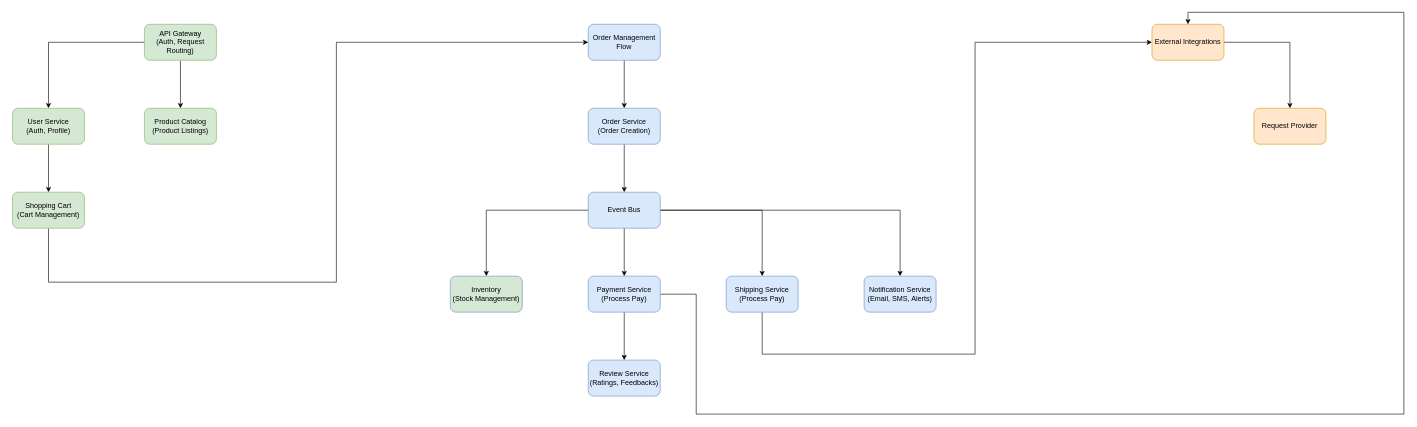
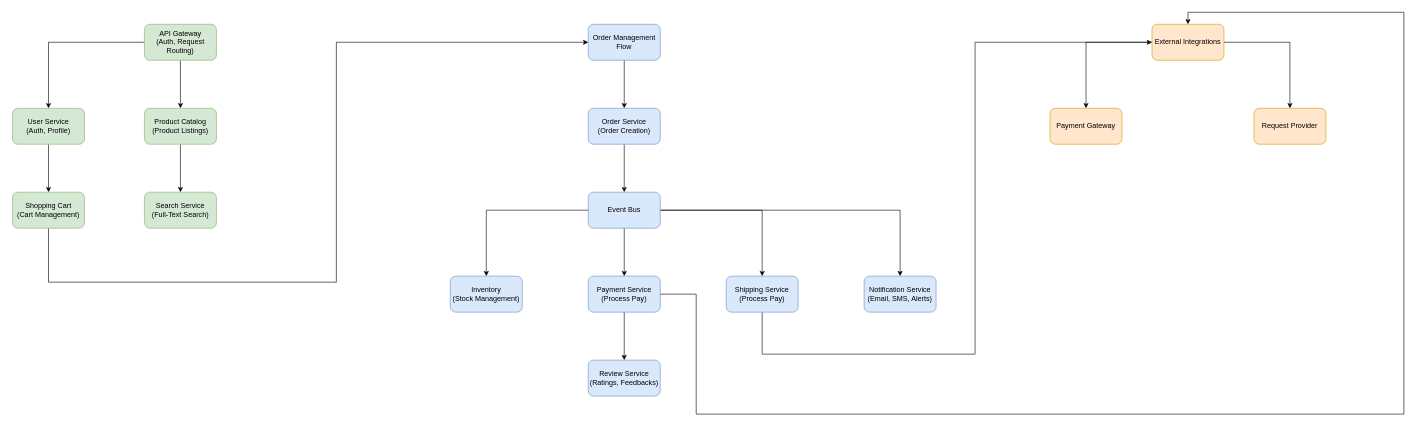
edge "External Integrations" -> "Payment Gateway": added
node "Payment Gateway": added
edge "Product Catalog (Product Listings)" -> "Search Service (Full-Text Search)": added
node "Search Service (Full-Text Search)": added
node "Inventory (Stock Management)": fillcolor #d5e8d4 -> #dae8fc
